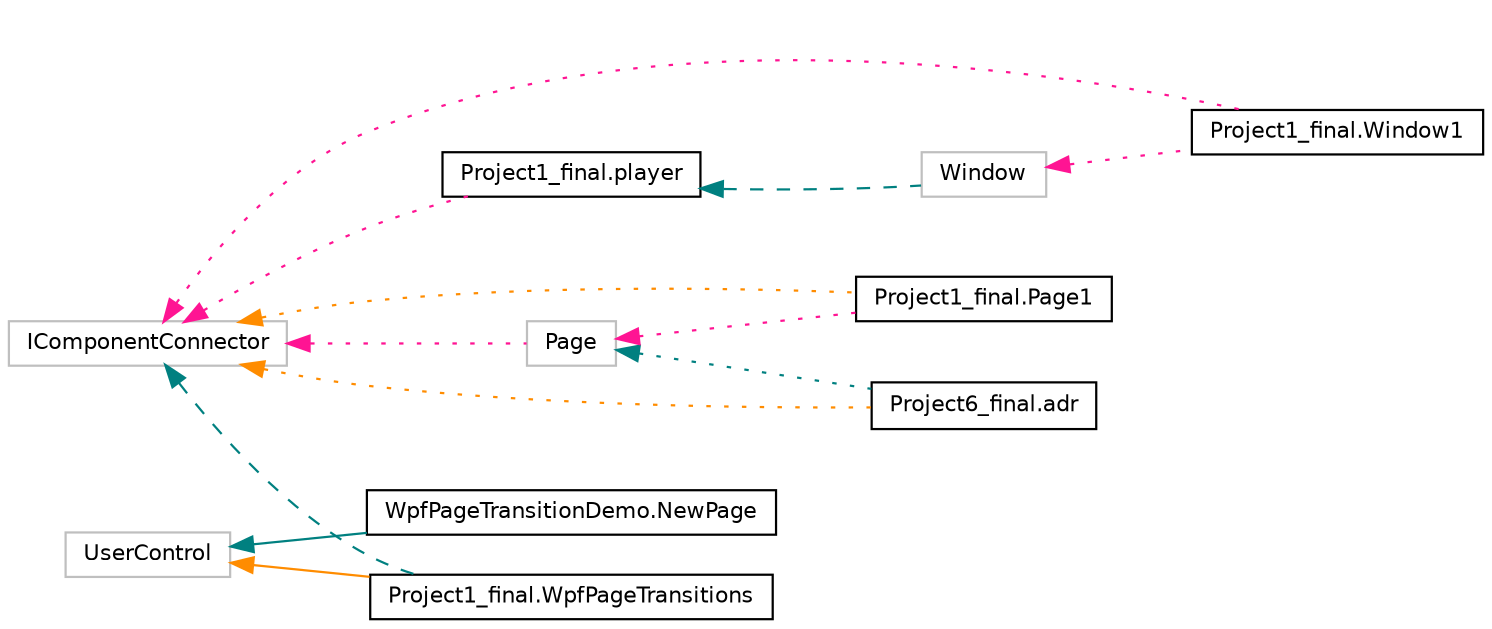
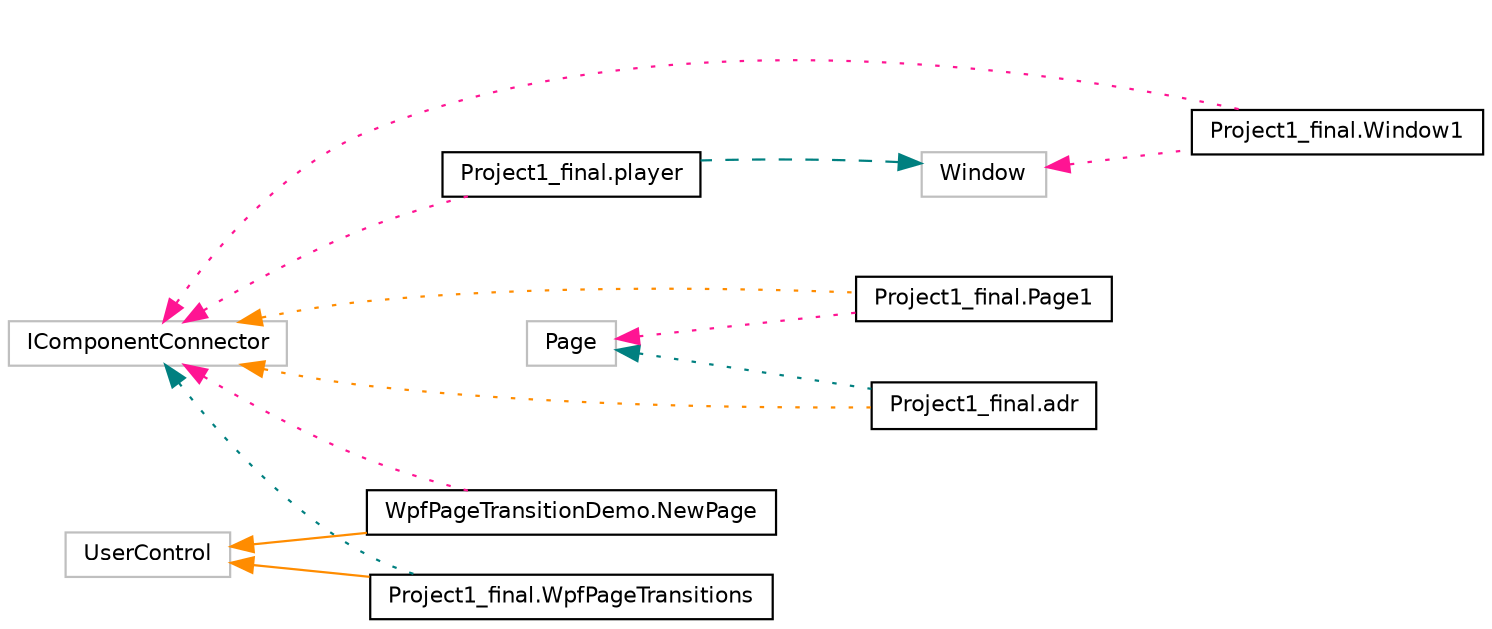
edge "Window" -> "Project1_final.player": reversed
edge "Page" -> "IComponentConnector": now "WpfPageTransitionDemo.NewPage" -> "IComponentConnector"
node "Project6_final.adr": label "Project6_final.adr" -> "Project1_final.adr"
edge "Project1_final.WpfPageTransitions" -> "IComponentConnector": style dashed -> dotted
edge "WpfPageTransitionDemo.NewPage" -> "UserControl": color teal -> darkorange
